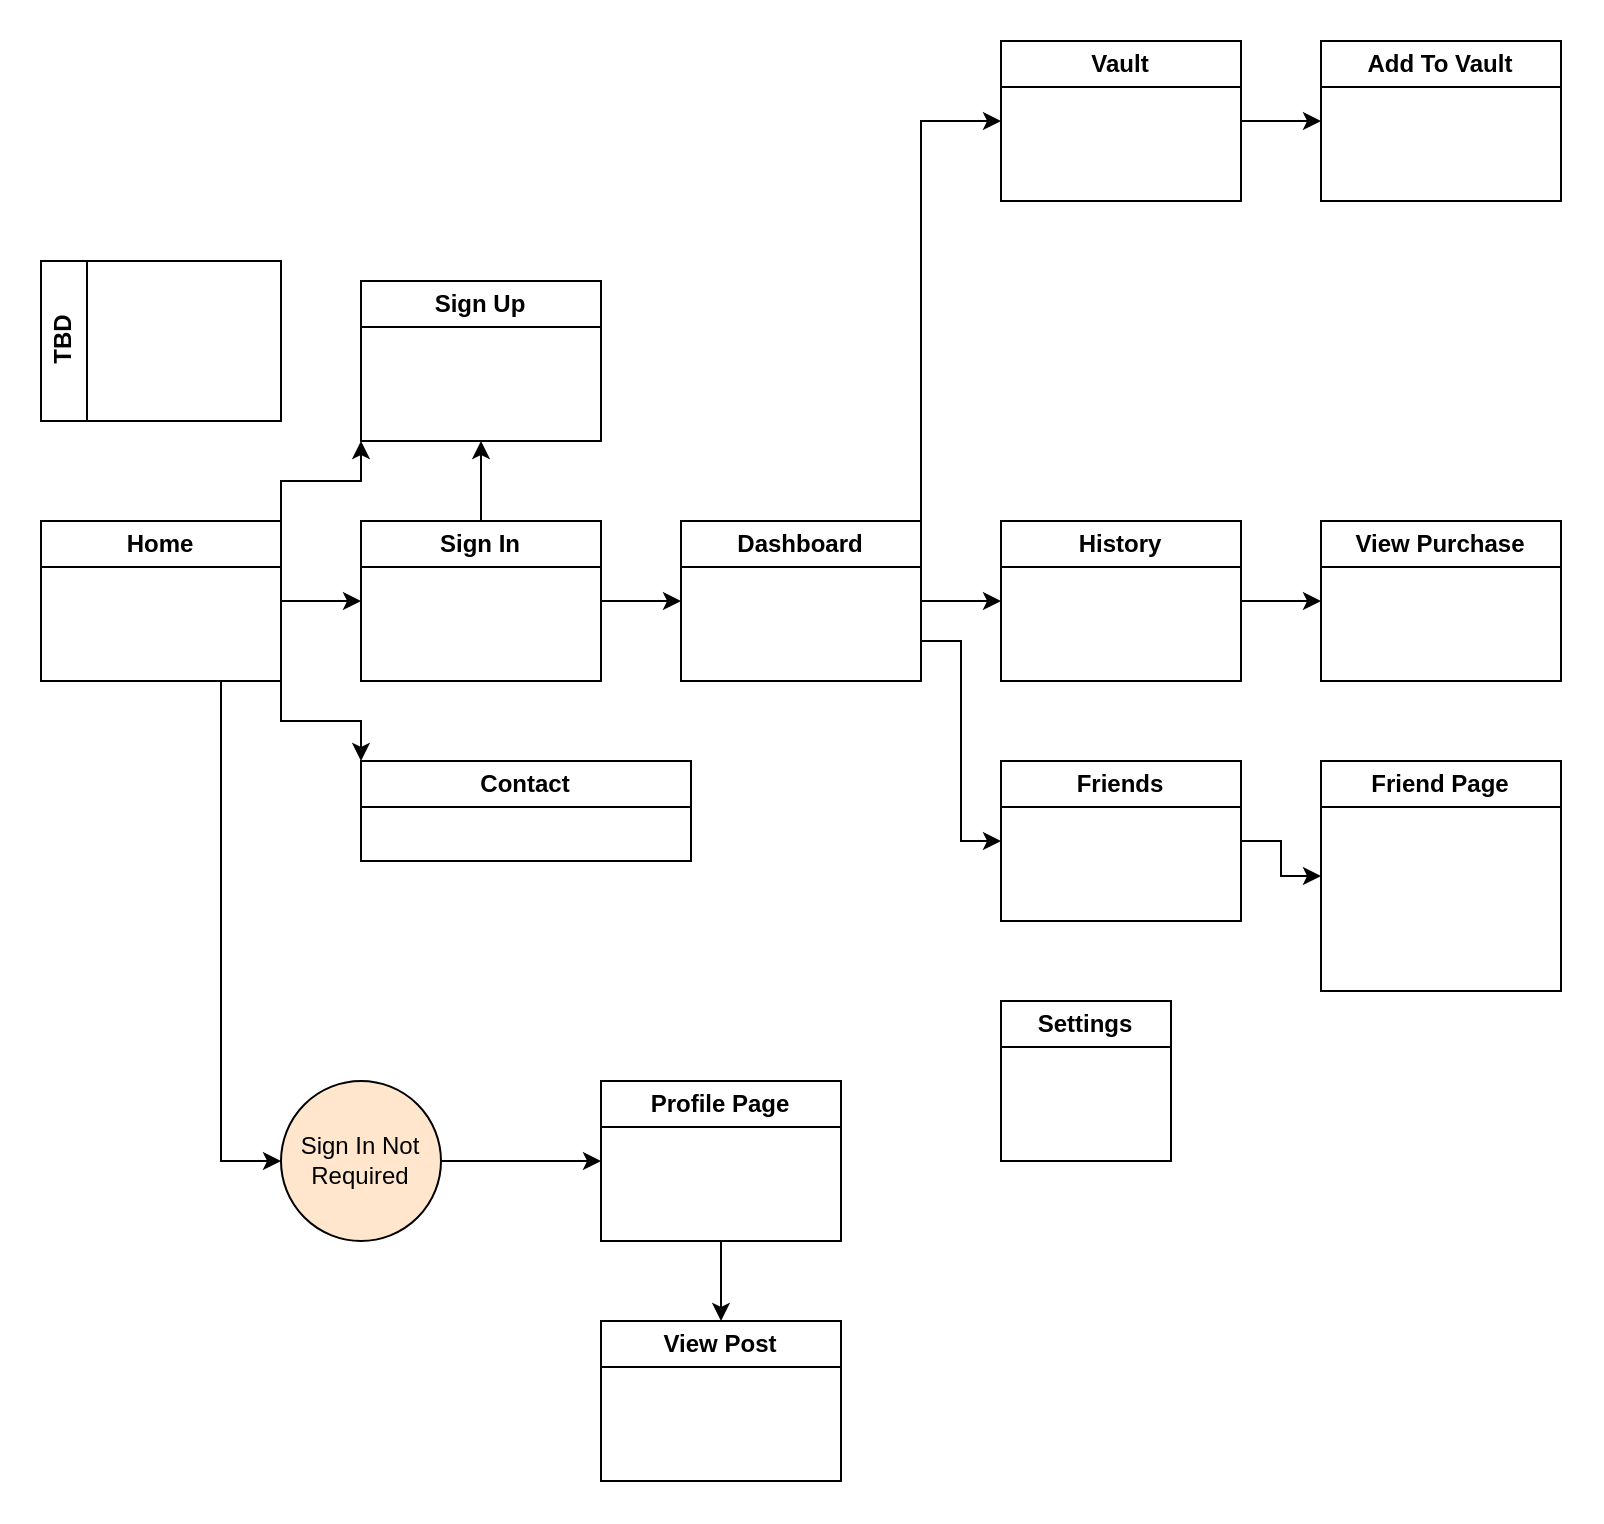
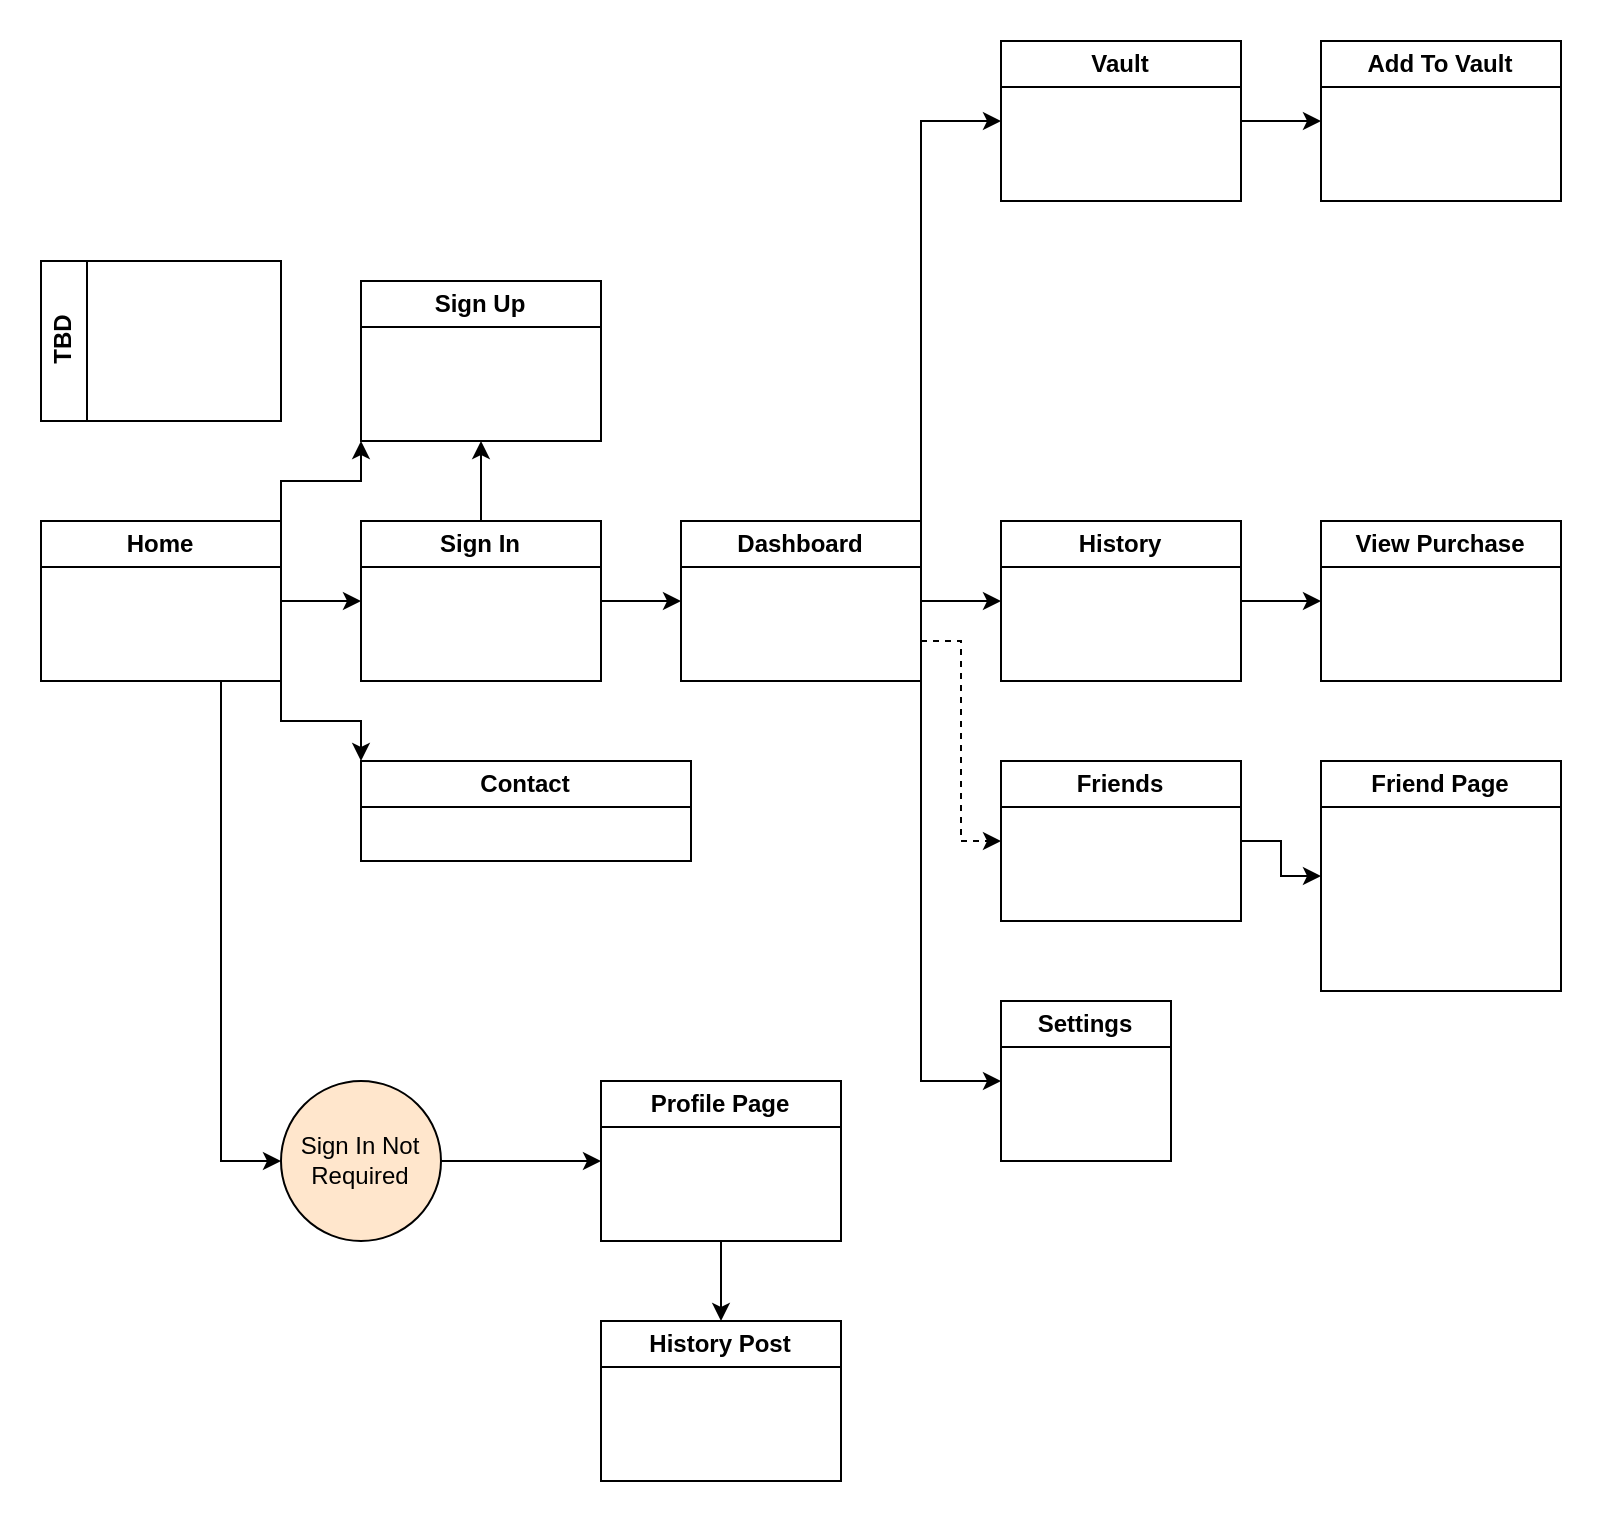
edge "Dashboard" -> "Friends": style solid -> dashed
edge "Dashboard" -> "Settings": added
node "View Post": label "View Post" -> "History Post"
